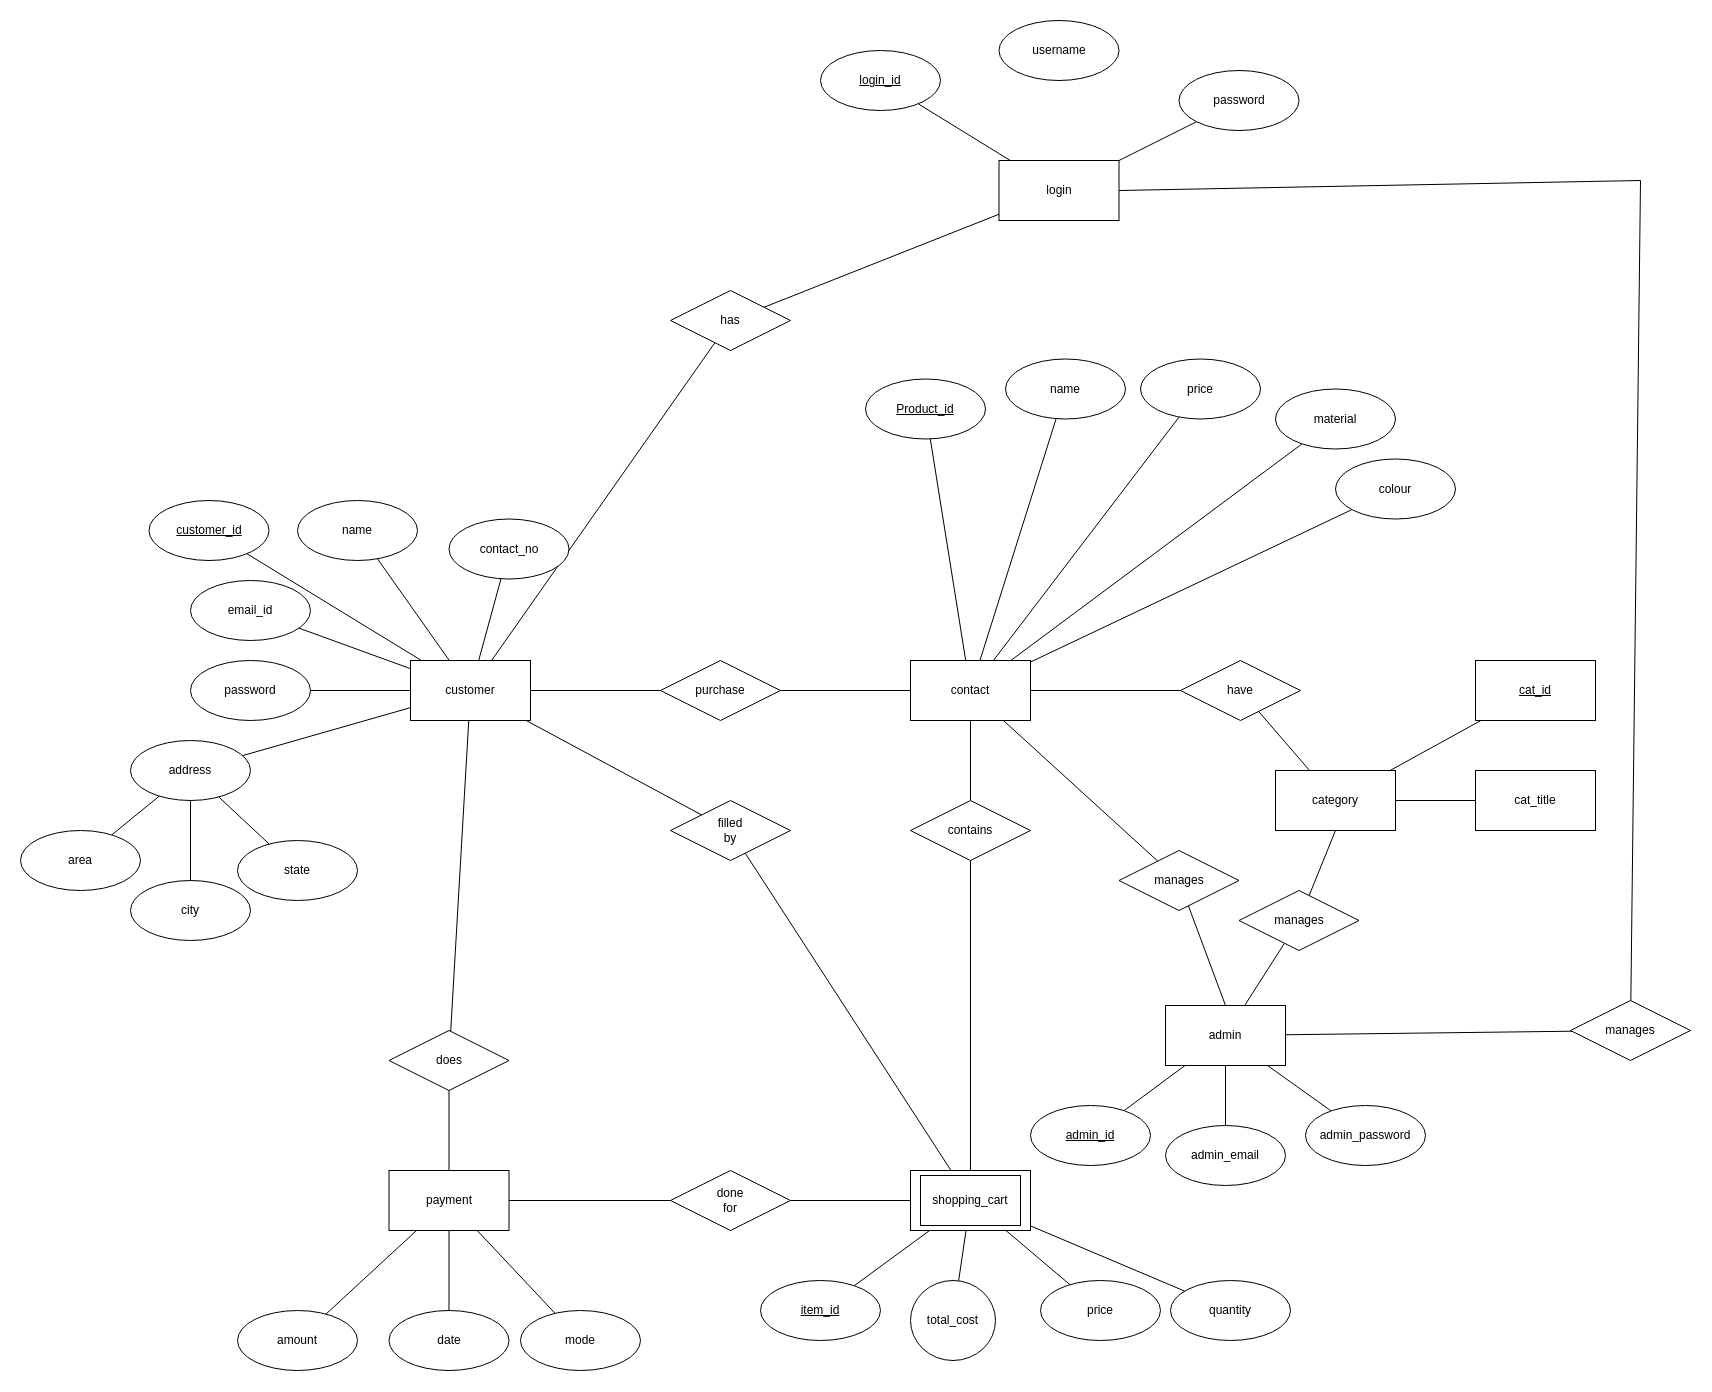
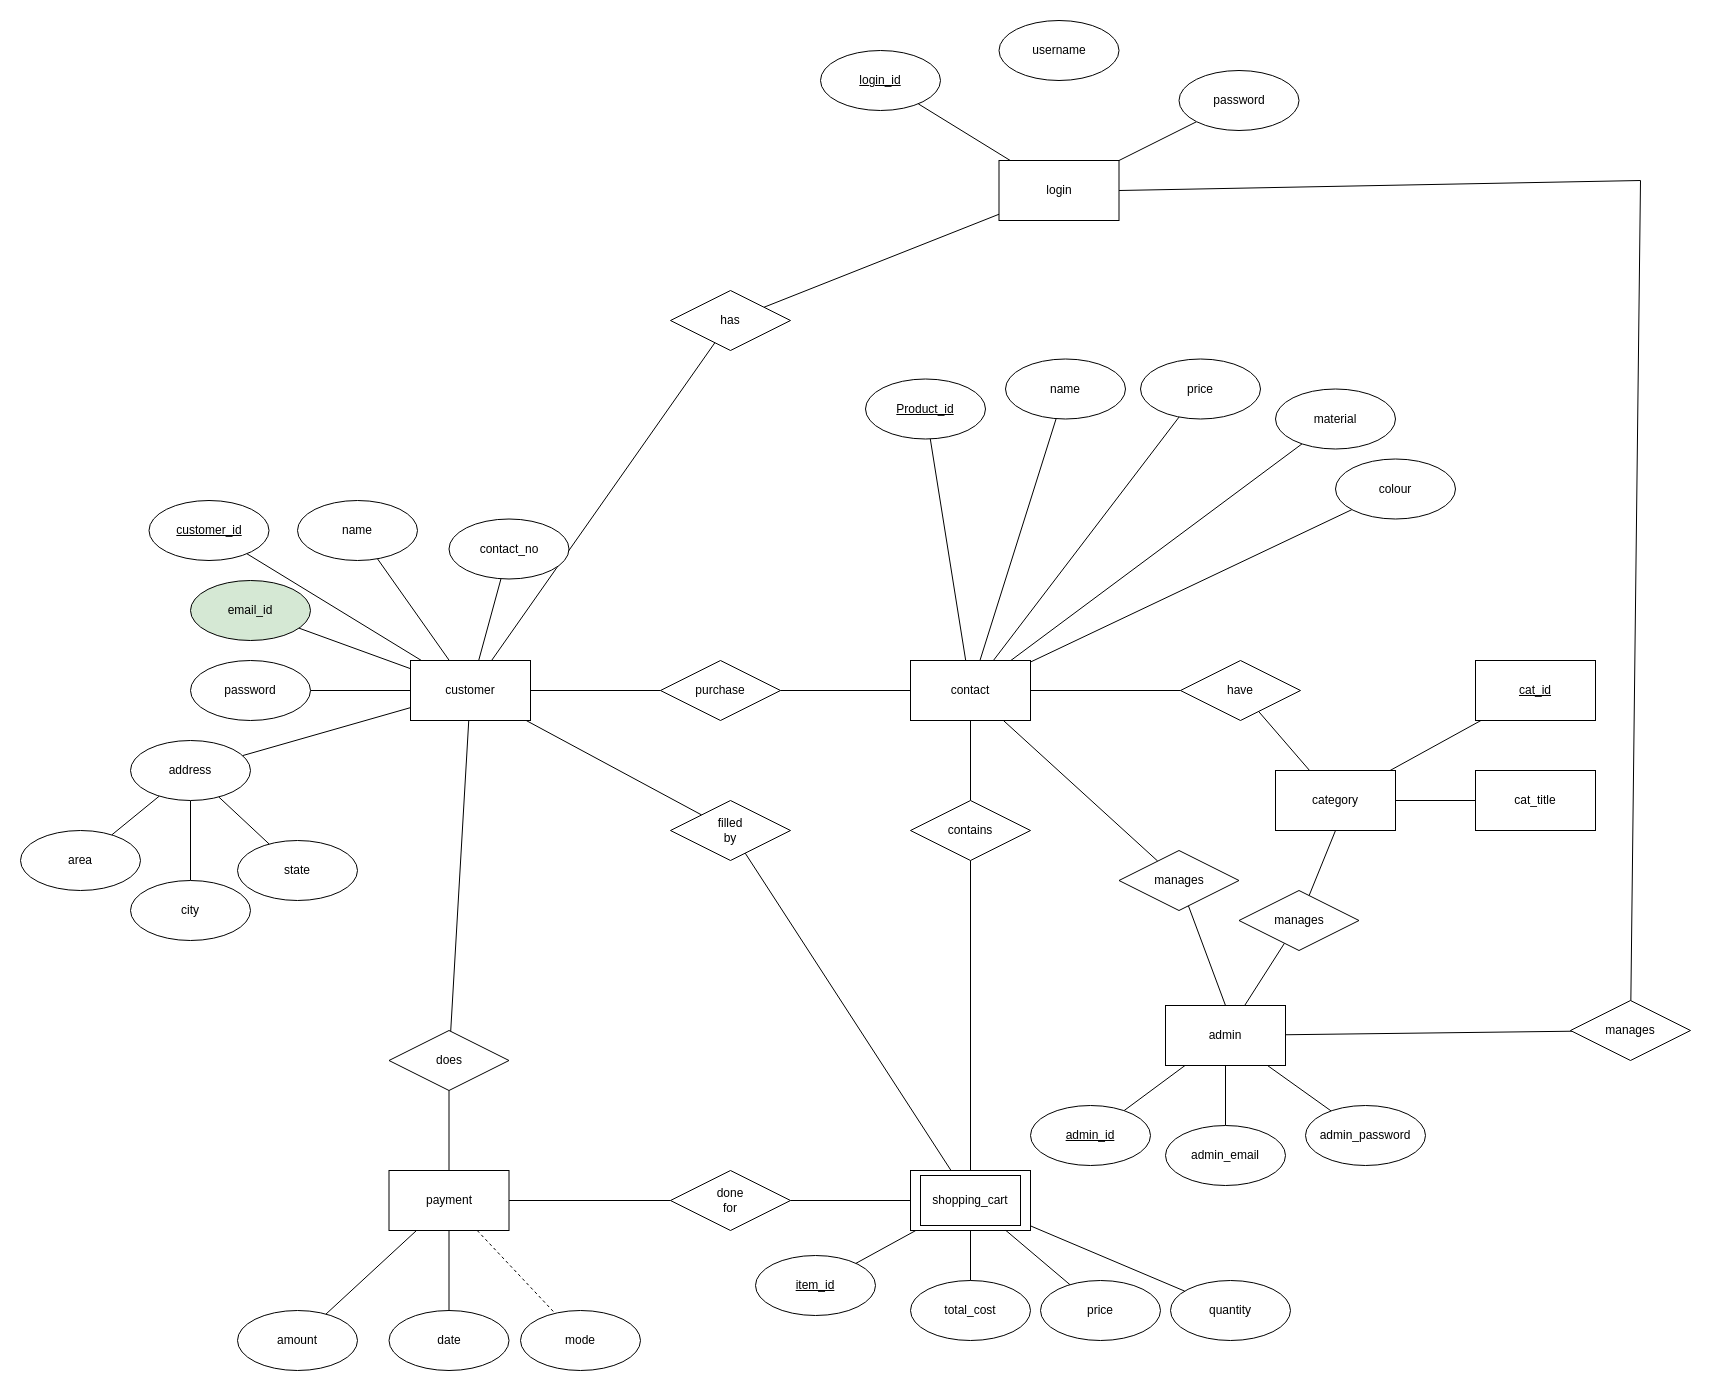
node "email_id": fillcolor #ffffff -> #d5e8d4
edge "payment" -- "mode": style solid -> dashed
node "item_id": moved (821, 1311) -> (816, 1286)
node "total_cost": size 85x80 -> 120x60
